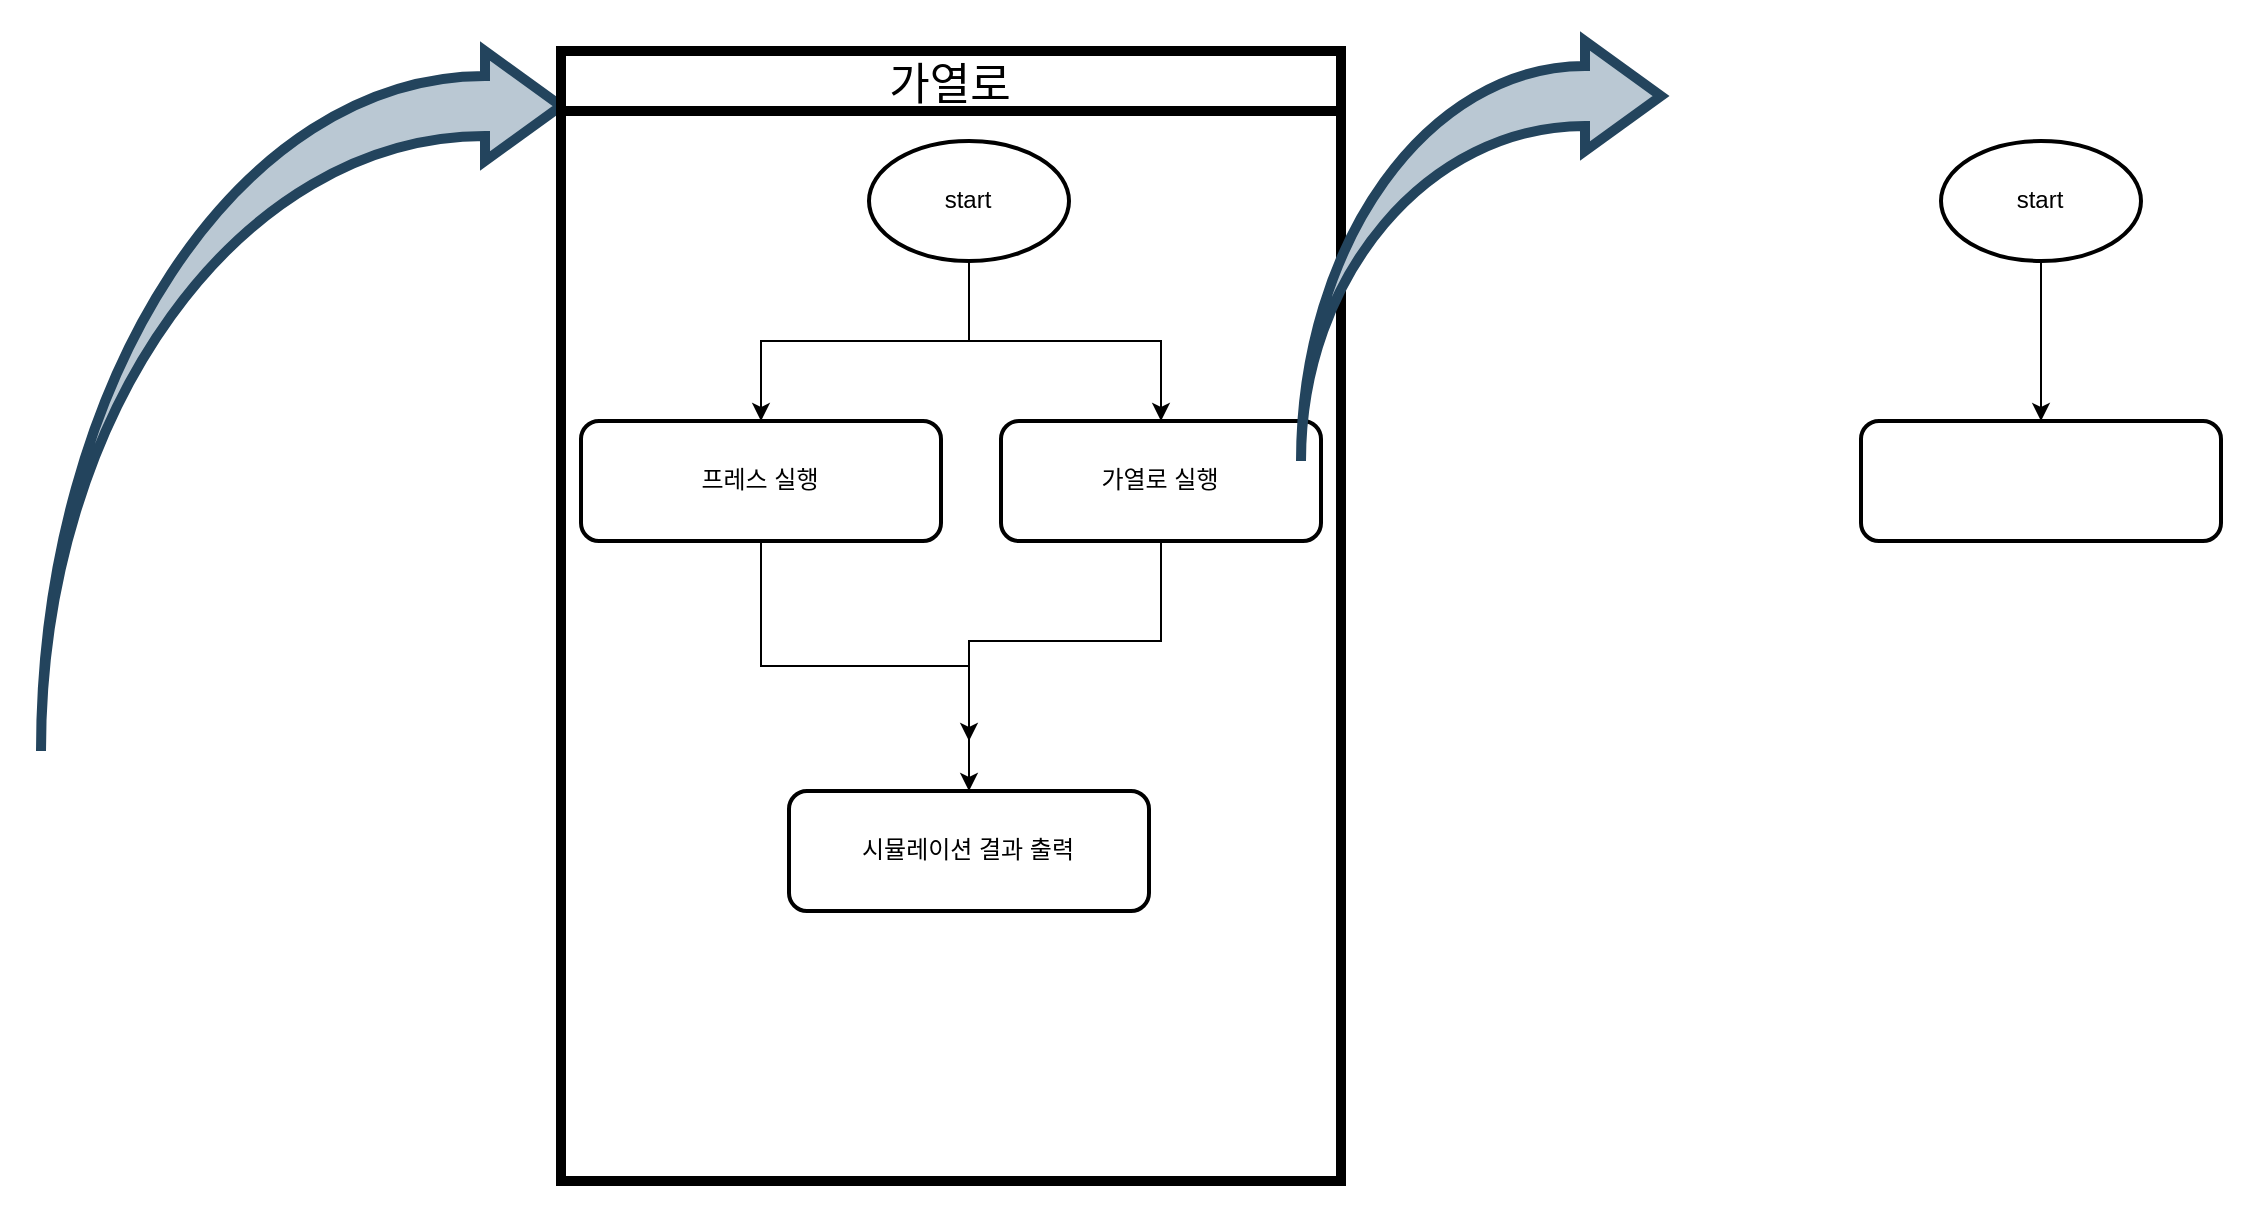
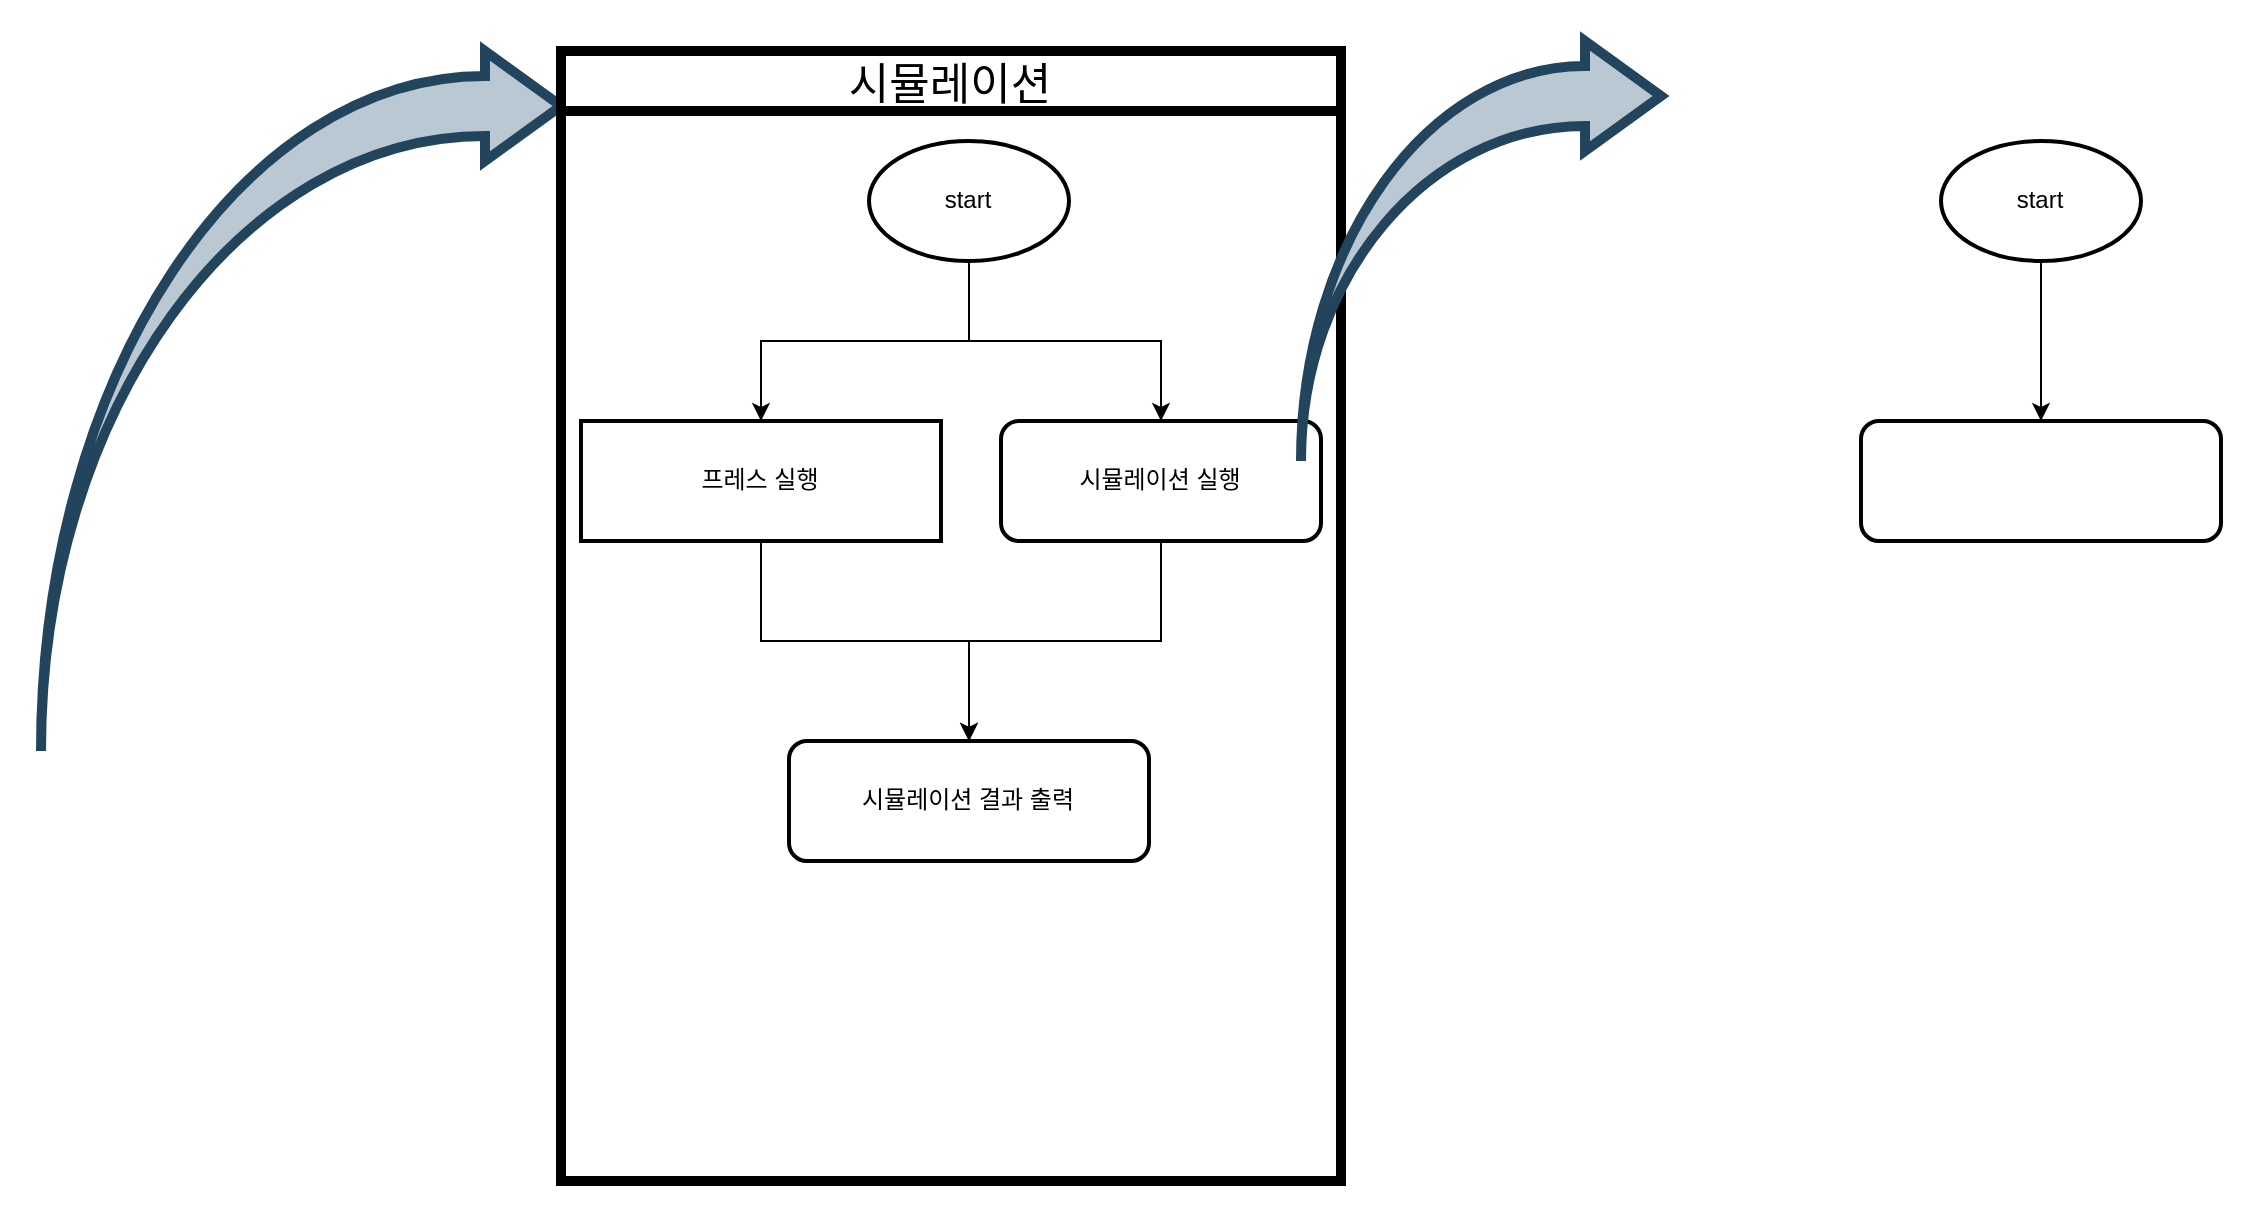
node "가열로": label "가열로" -> "시뮬레이션"
node "프레스 실행": shape rounded rectangle -> rectangle
node "가열로 실행": label "가열로 실행" -> "시뮬레이션 실행"
node "시뮬레이션 결과 출력": moved (969, 851) -> (969, 801)
